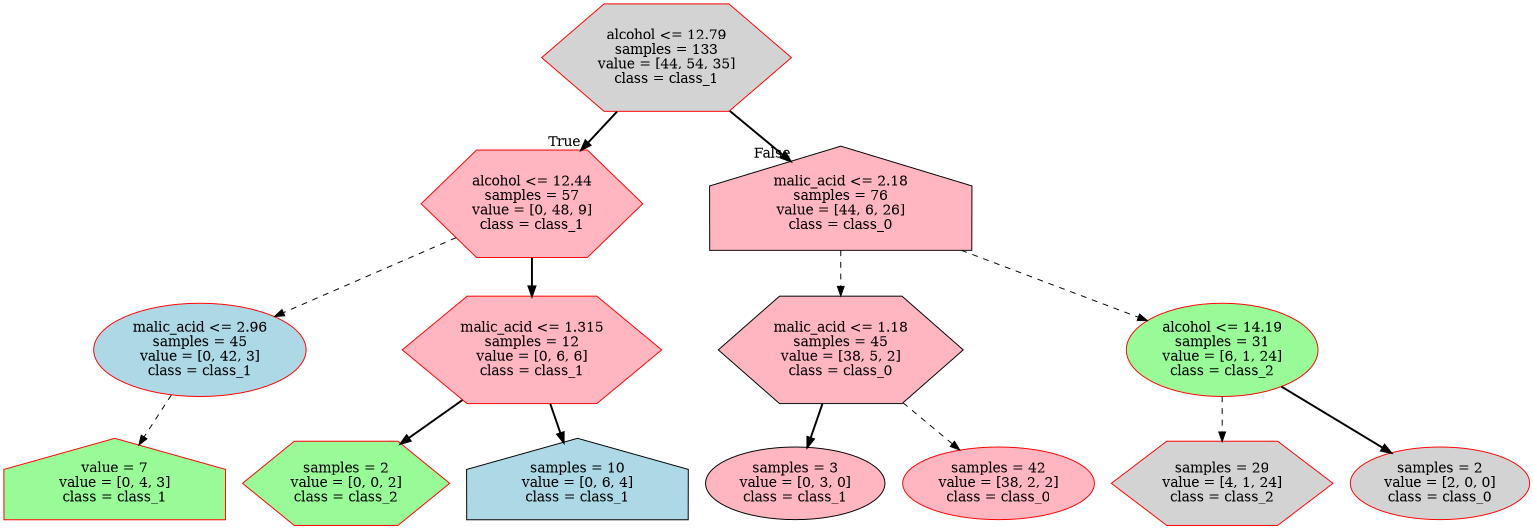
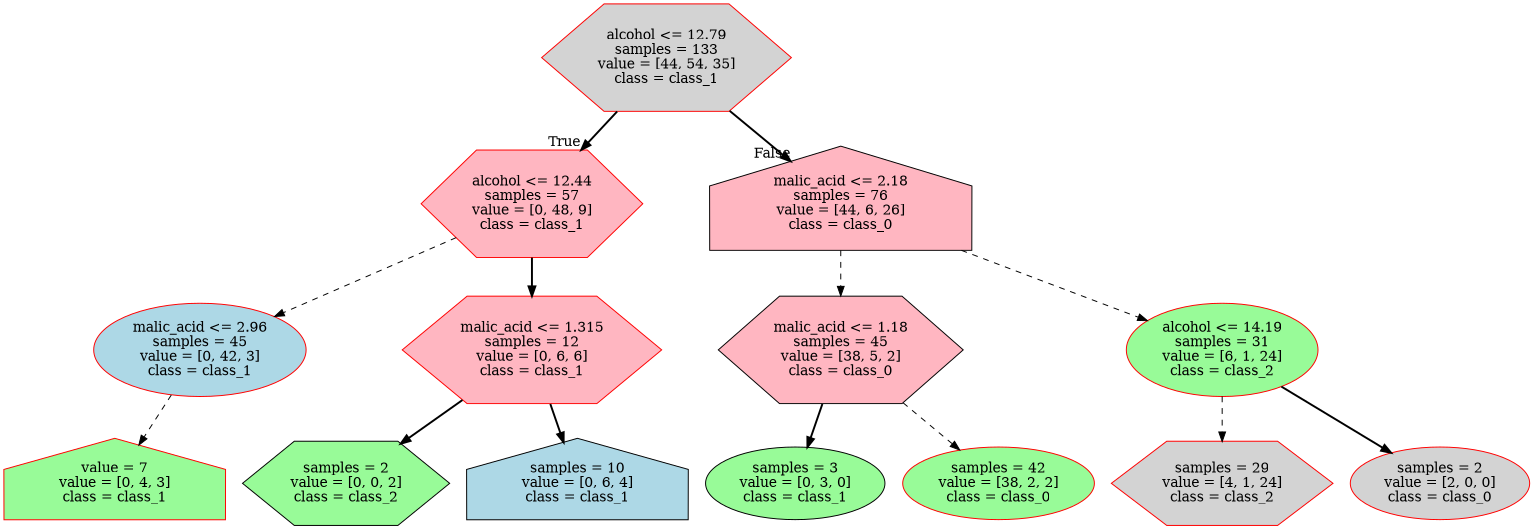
node "samples = 2 value = [0, 0, 2] class = class_2": color red -> black
node "samples = 3 value = [0, 3, 0] class = class_1": fillcolor lightpink -> palegreen
node "samples = 42 value = [38, 2, 2] class = class_0": fillcolor lightpink -> palegreen
